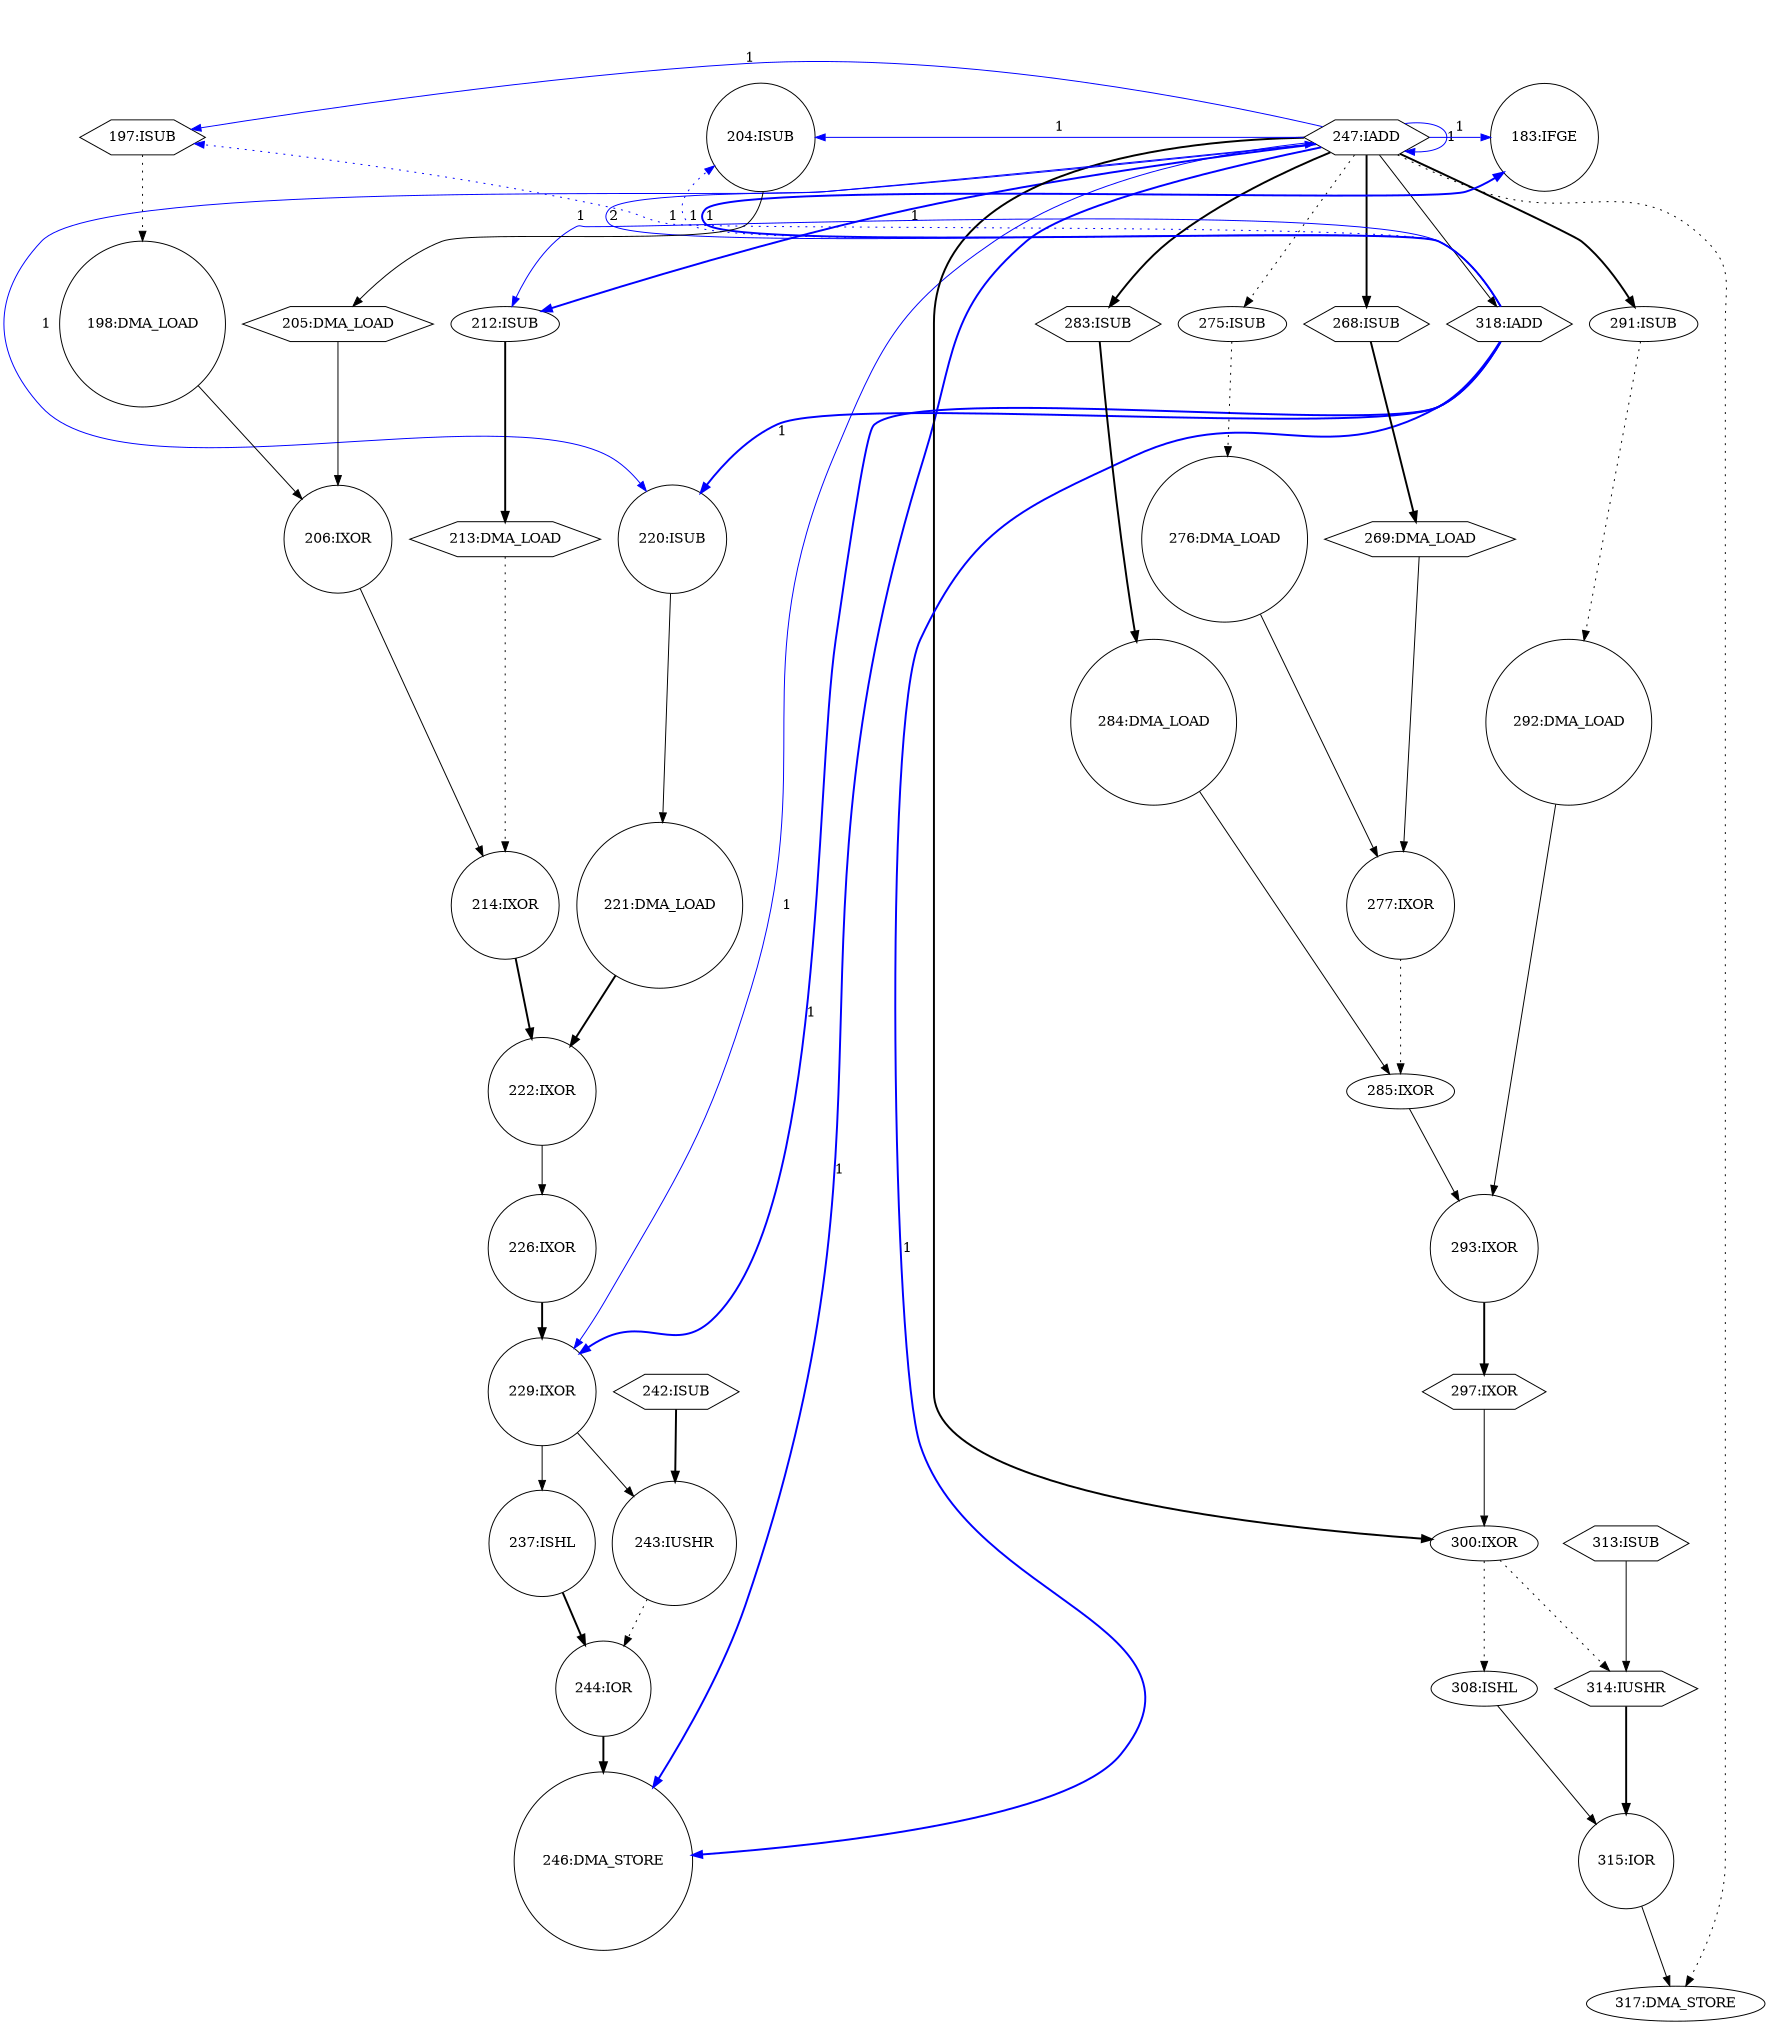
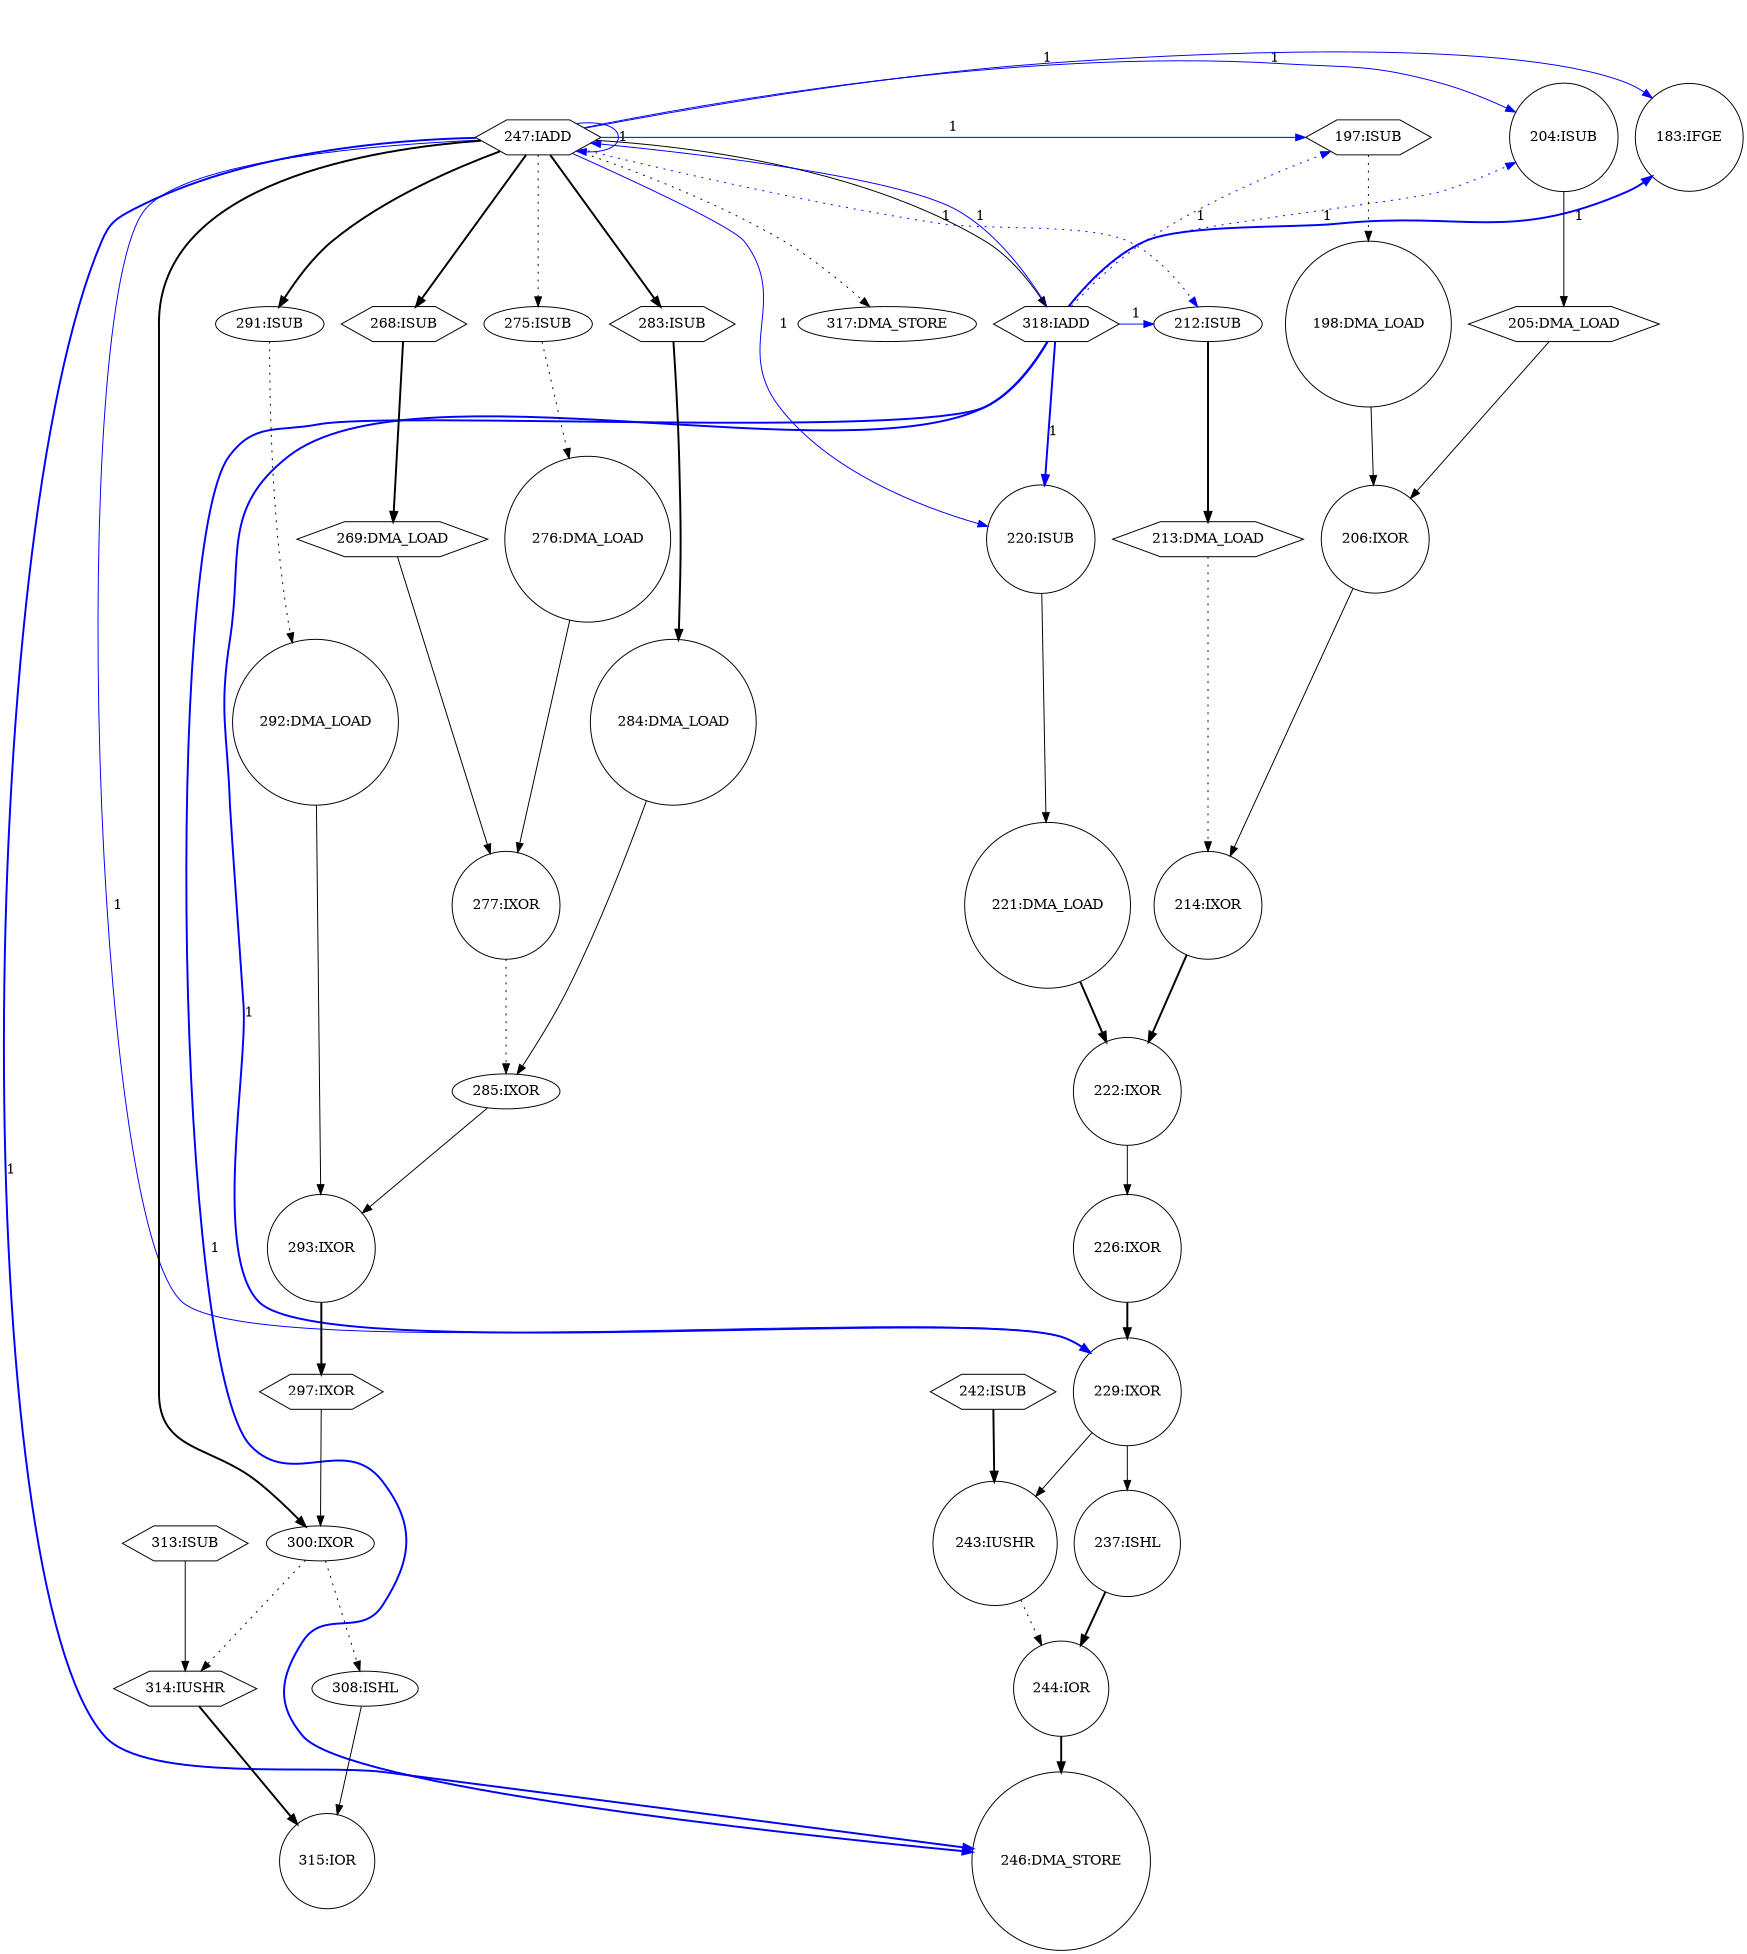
edge "247:IADD" -> "212:ISUB": style bold -> dotted
edge "318:IADD" -> "247:IADD": label "2" -> "1"
edge "315:IOR" -> "317:DMA_STORE": removed
